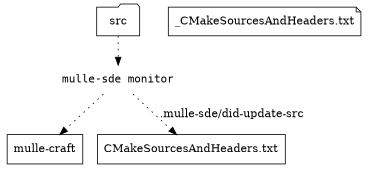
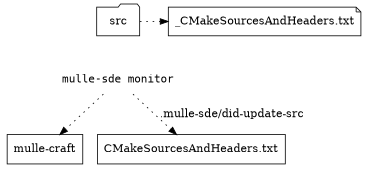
edge "src" -> "mulle-sde monitor": now "src" -> "_CMakeSourcesAndHeaders.txt"
